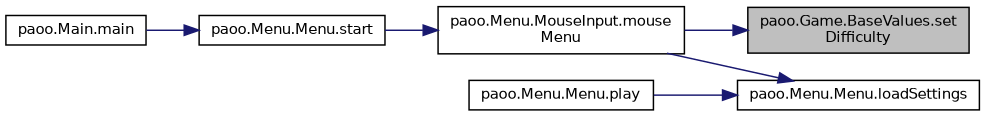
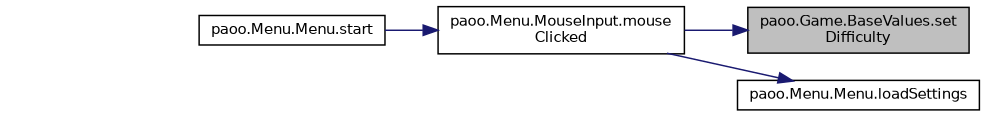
node "paoo.Main.main": removed
node "paoo.Menu.MouseInput.mouse Menu": label "paoo.Menu.MouseInput.mouse Menu" -> "paoo.Menu.MouseInput.mouse Clicked"
node "paoo.Menu.Menu.play": removed
